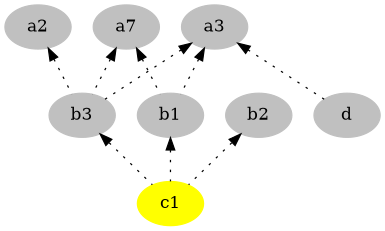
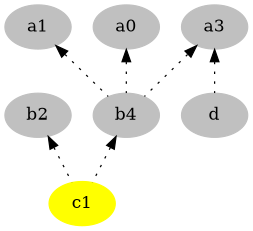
node "a2": label "a2" -> "a0"
node "a7": label "a7" -> "a1"
node "b3": label "b3" -> "b4"
node "b1": removed
